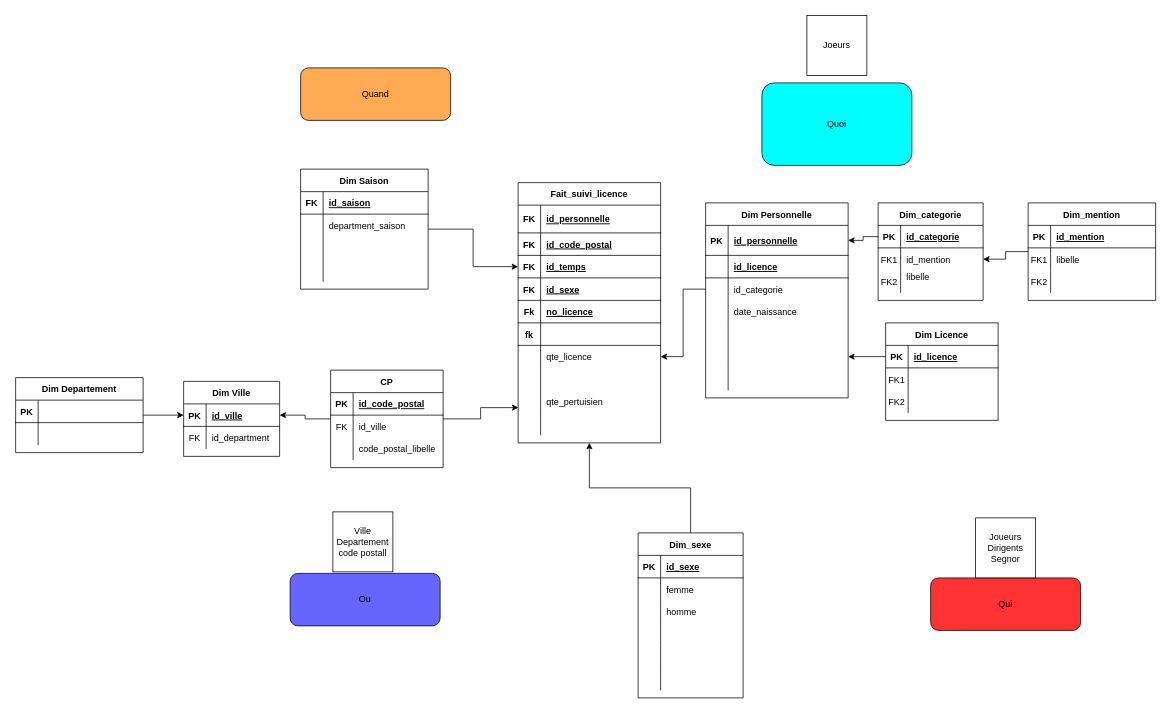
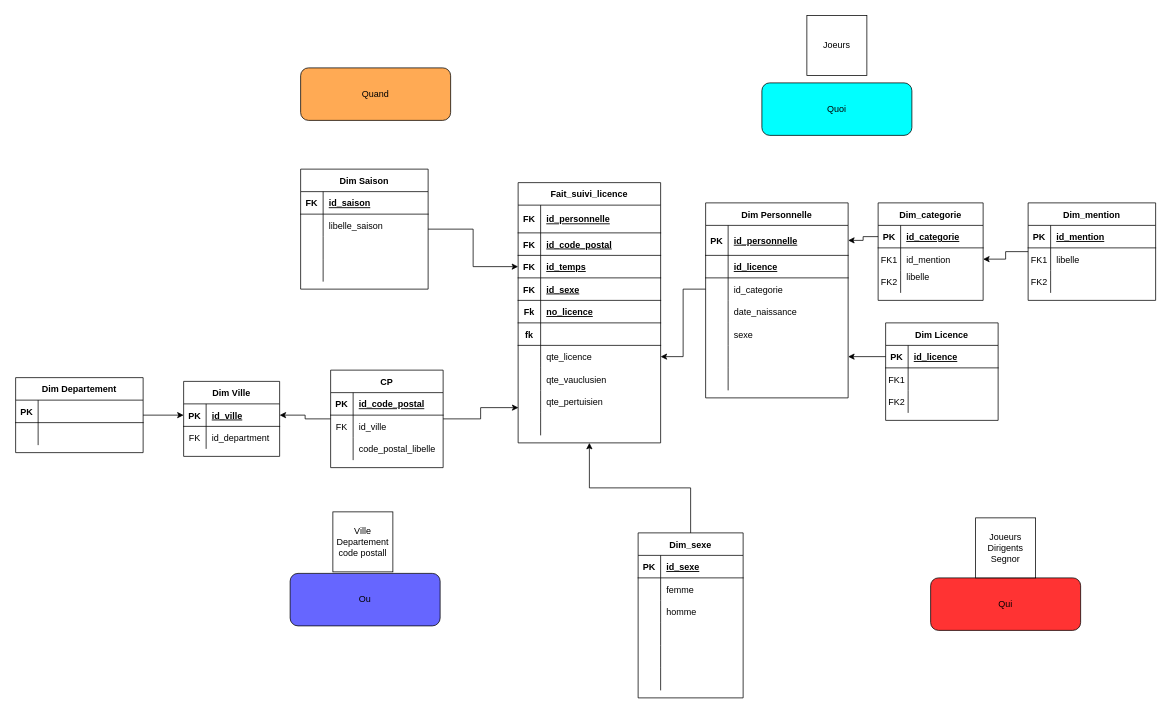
node "Quoi": size 150x83 -> 150x53
node "department_saison": label "department_saison" -> "libelle_saison"
node "sexe": added
node "qte_vauclusien": added
